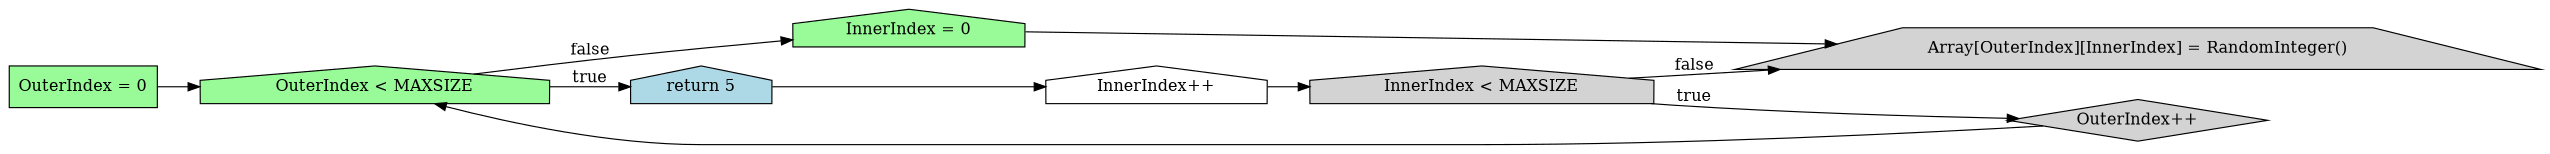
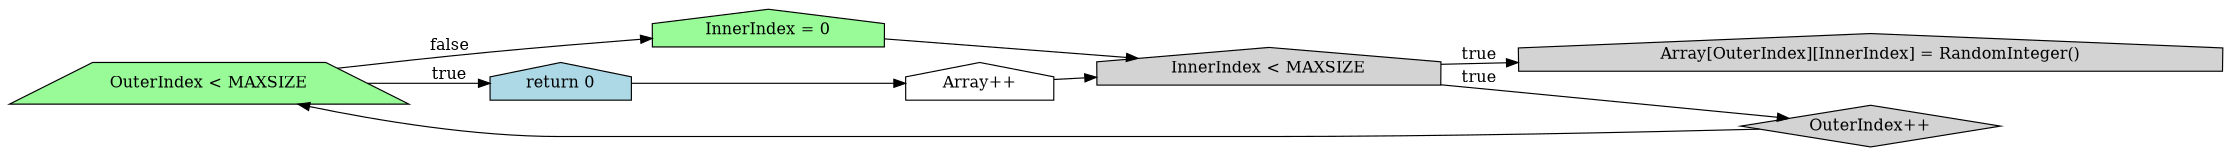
edge "InnerIndex = 0" -> "Array[OuterIndex][InnerIndex] = RandomInteger()": now "InnerIndex = 0" -> "InnerIndex < MAXSIZE"
node "Array[OuterIndex][InnerIndex] = RandomInteger()": shape trapezium -> house
edge "InnerIndex < MAXSIZE" -> "Array[OuterIndex][InnerIndex] = RandomInteger()": label "false" -> "true"
node "OuterIndex = 0": removed
node "OuterIndex < MAXSIZE": shape house -> trapezium
node "return 5": label "return 5" -> "return 0"
node "InnerIndex++": label "InnerIndex++" -> "Array++"
